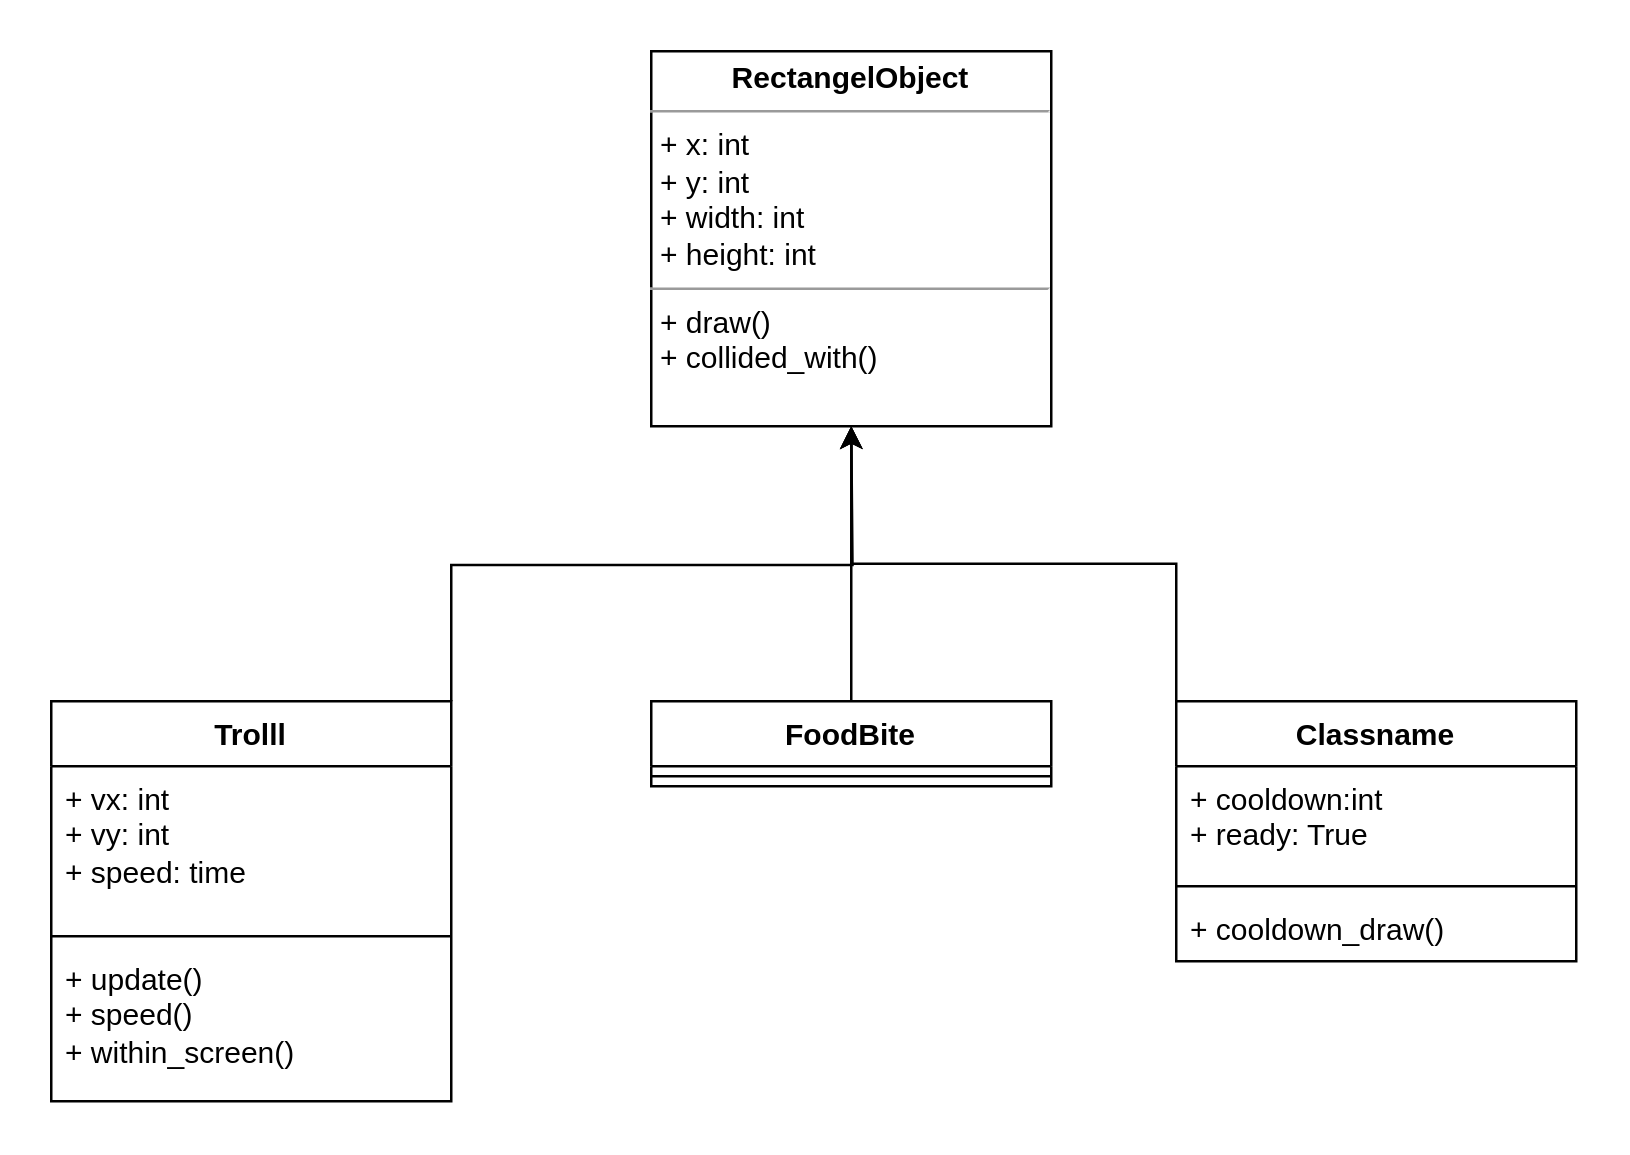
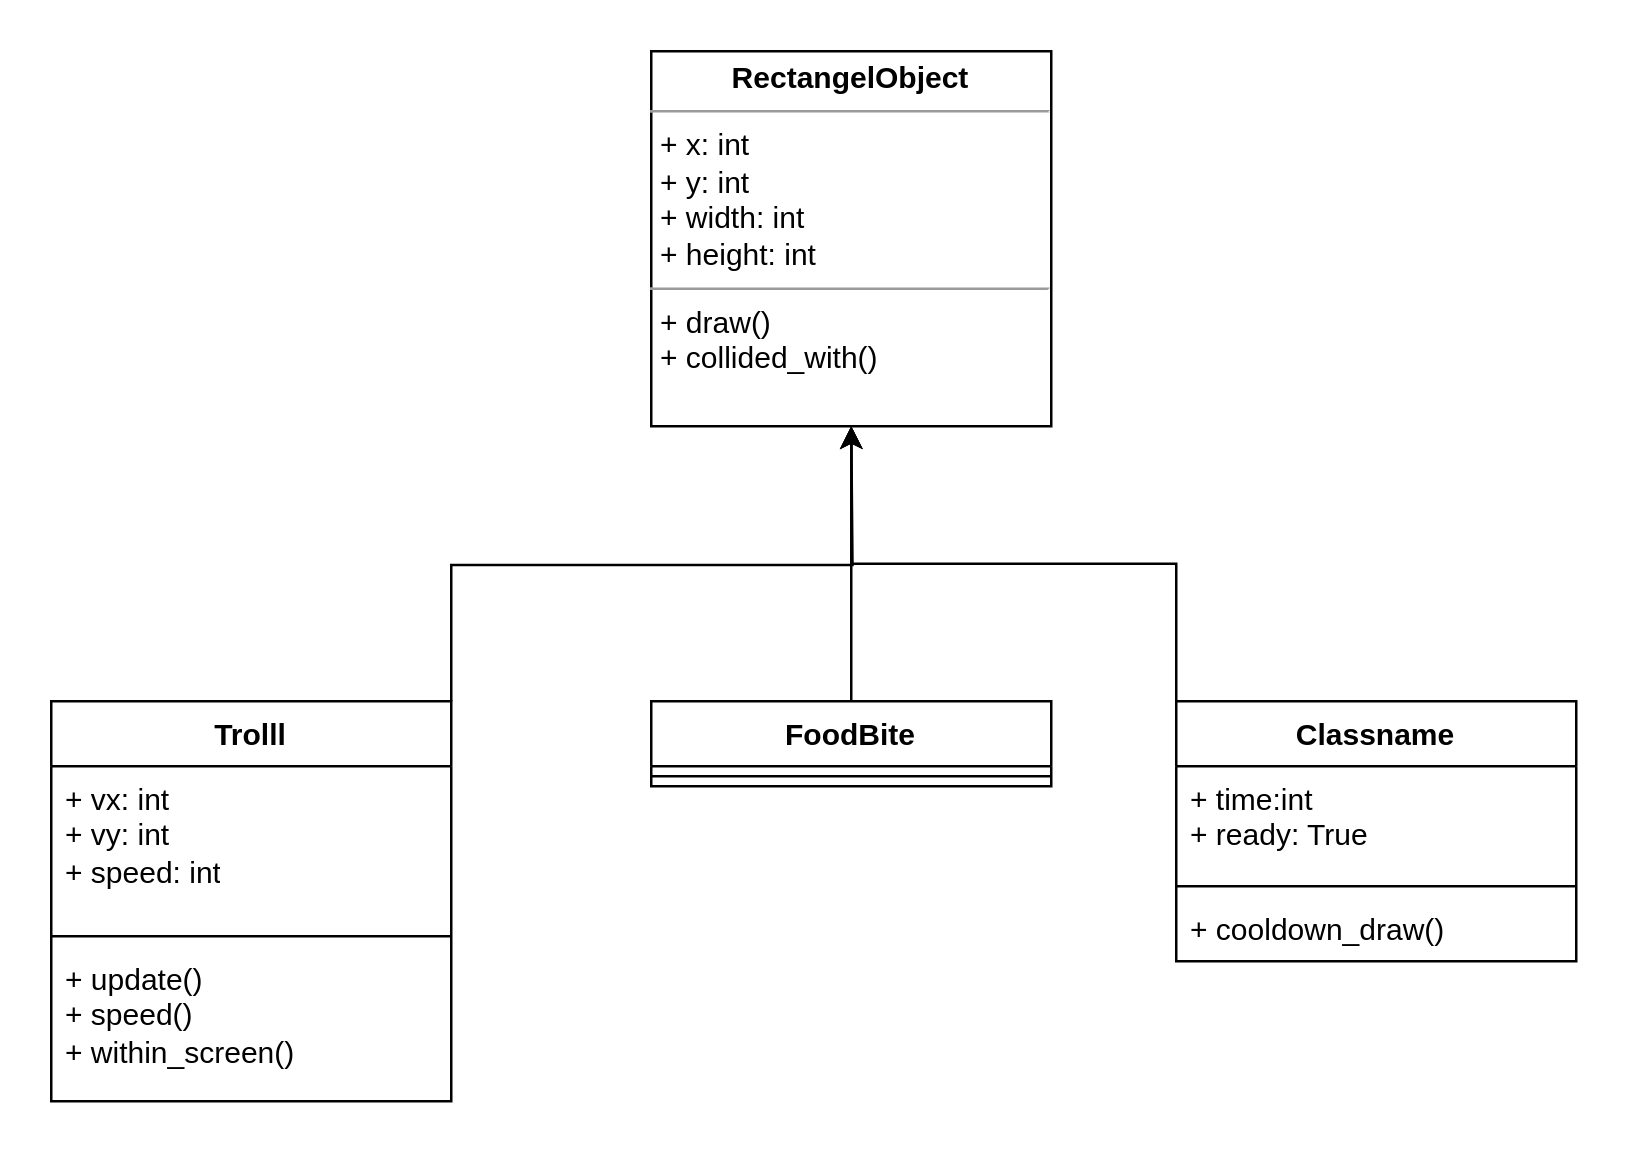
node "+ cooldown:int + ready: True": label "+ cooldown:int + ready: True" -> "+ time:int + ready: True"
node "+ vx: int + vy: int + speed: time": label "+ vx: int + vy: int + speed: time" -> "+ vx: int + vy: int + speed: int"
